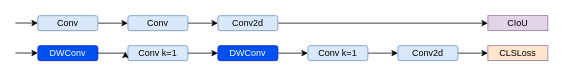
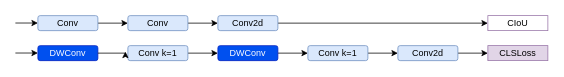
node "CIoU": fillcolor #e1d5e7 -> #ffffff
node "CLSLoss": fillcolor #ffe6cc -> #e1d5e7
